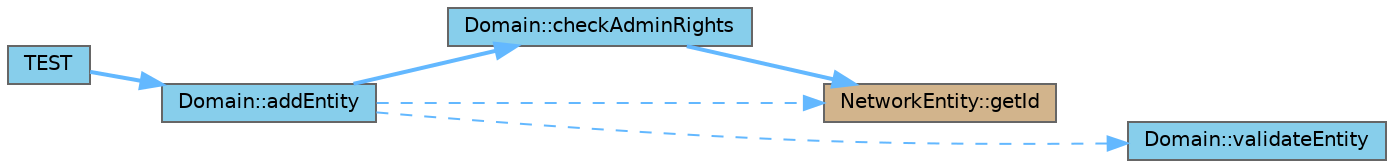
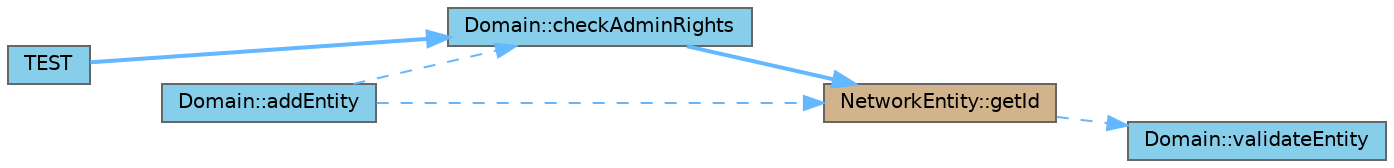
edge "Domain::addEntity" -> "Domain::checkAdminRights": style bold -> dashed
edge "TEST" -> "Domain::addEntity": now "TEST" -> "Domain::checkAdminRights"
edge "Domain::addEntity" -> "Domain::validateEntity": now "NetworkEntity::getId" -> "Domain::validateEntity"
